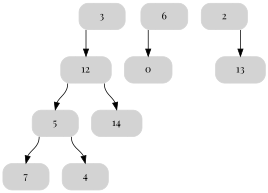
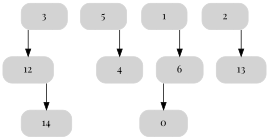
node "1": added
edge "12" -> "5": removed
node "7": removed
